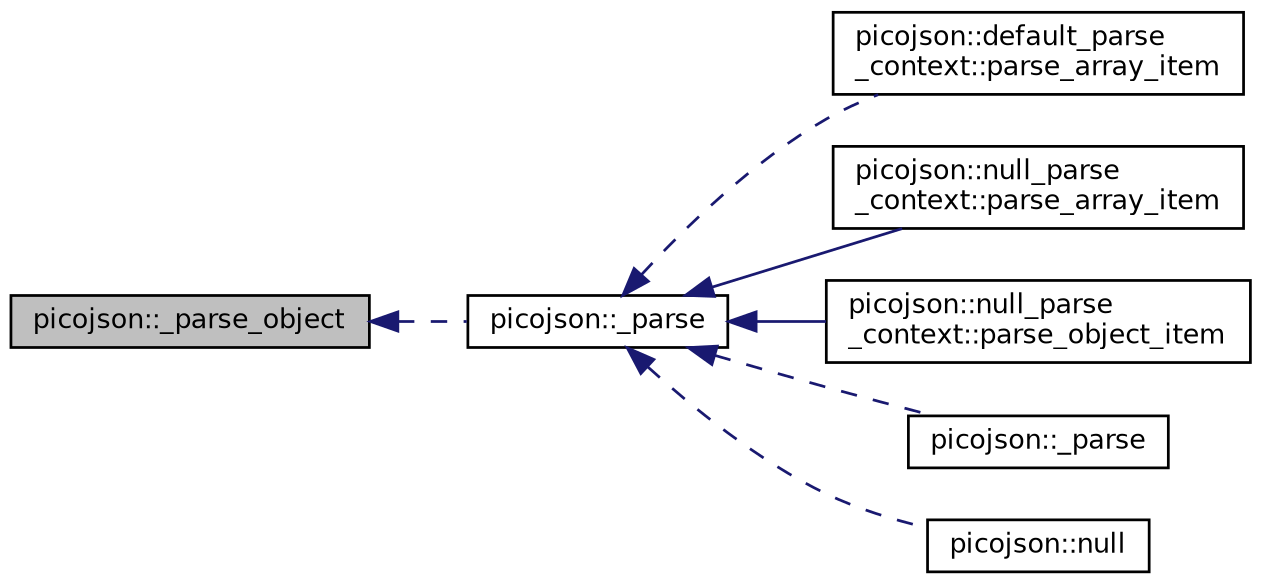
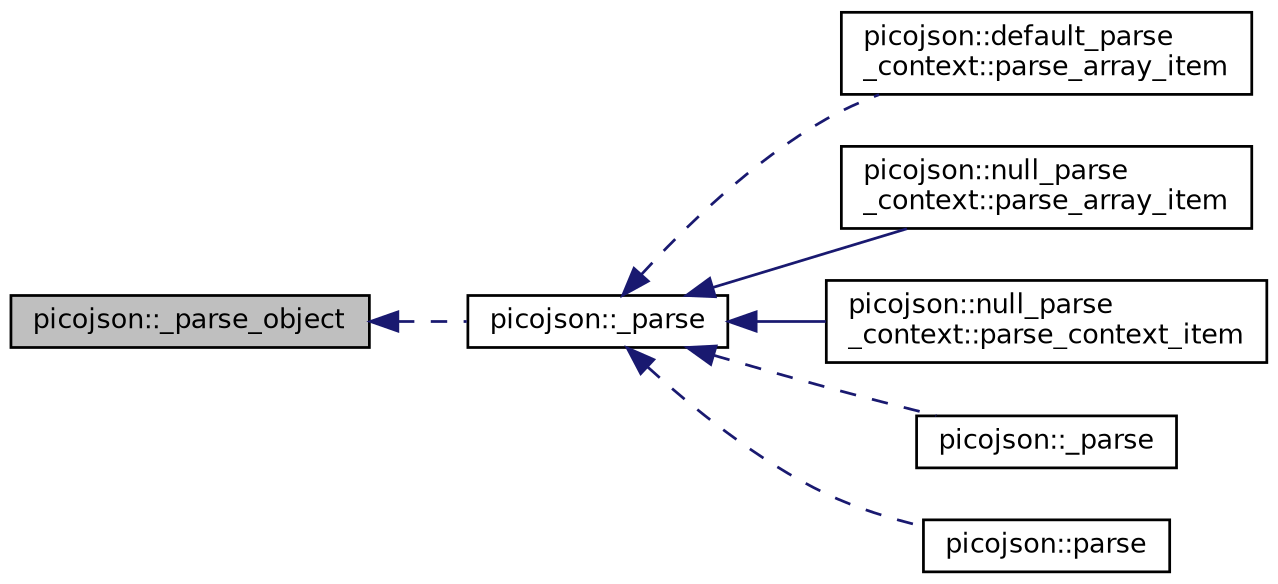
node "picojson::null_parse _context::parse_object_item": label "picojson::null_parse _context::parse_object_item" -> "picojson::null_parse _context::parse_context_item"
node "picojson::null": label "picojson::null" -> "picojson::parse"
